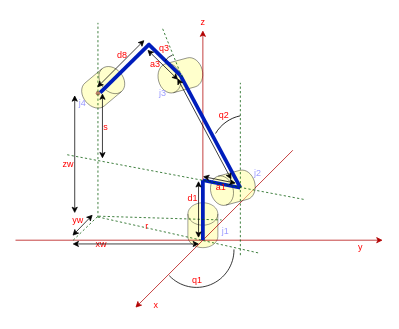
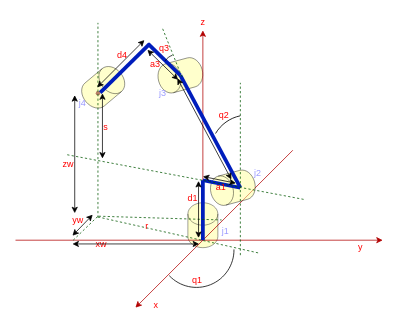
node "d8": label "d8" -> "d4"
